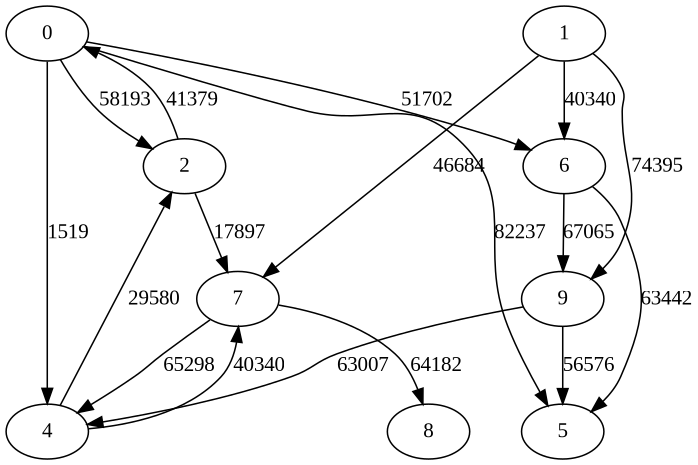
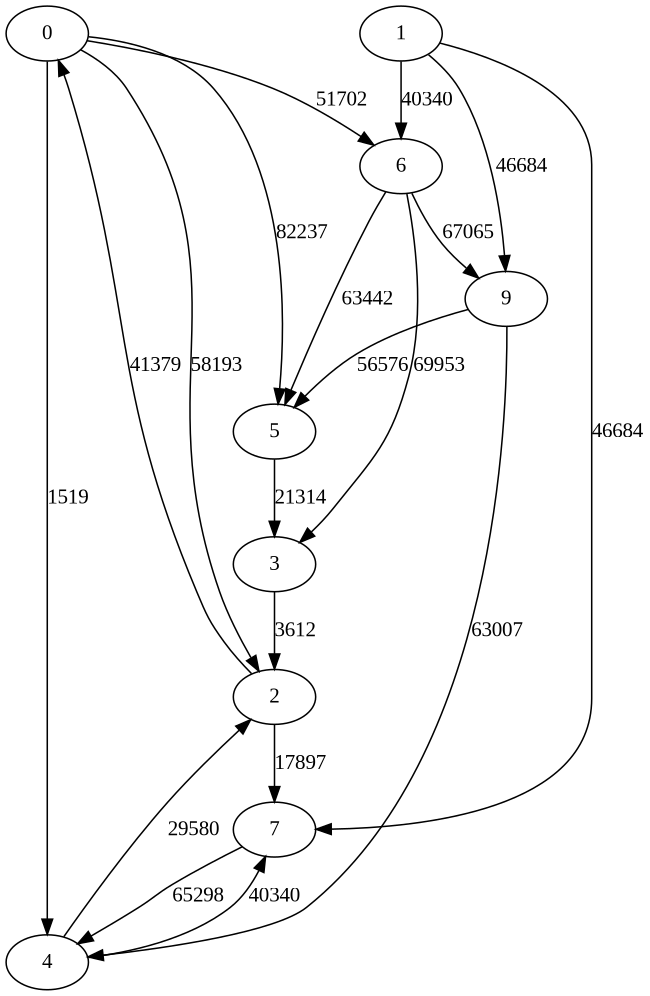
edge "1" -> "9": label "74395" -> "46684"
node "8": removed
node "3": added
